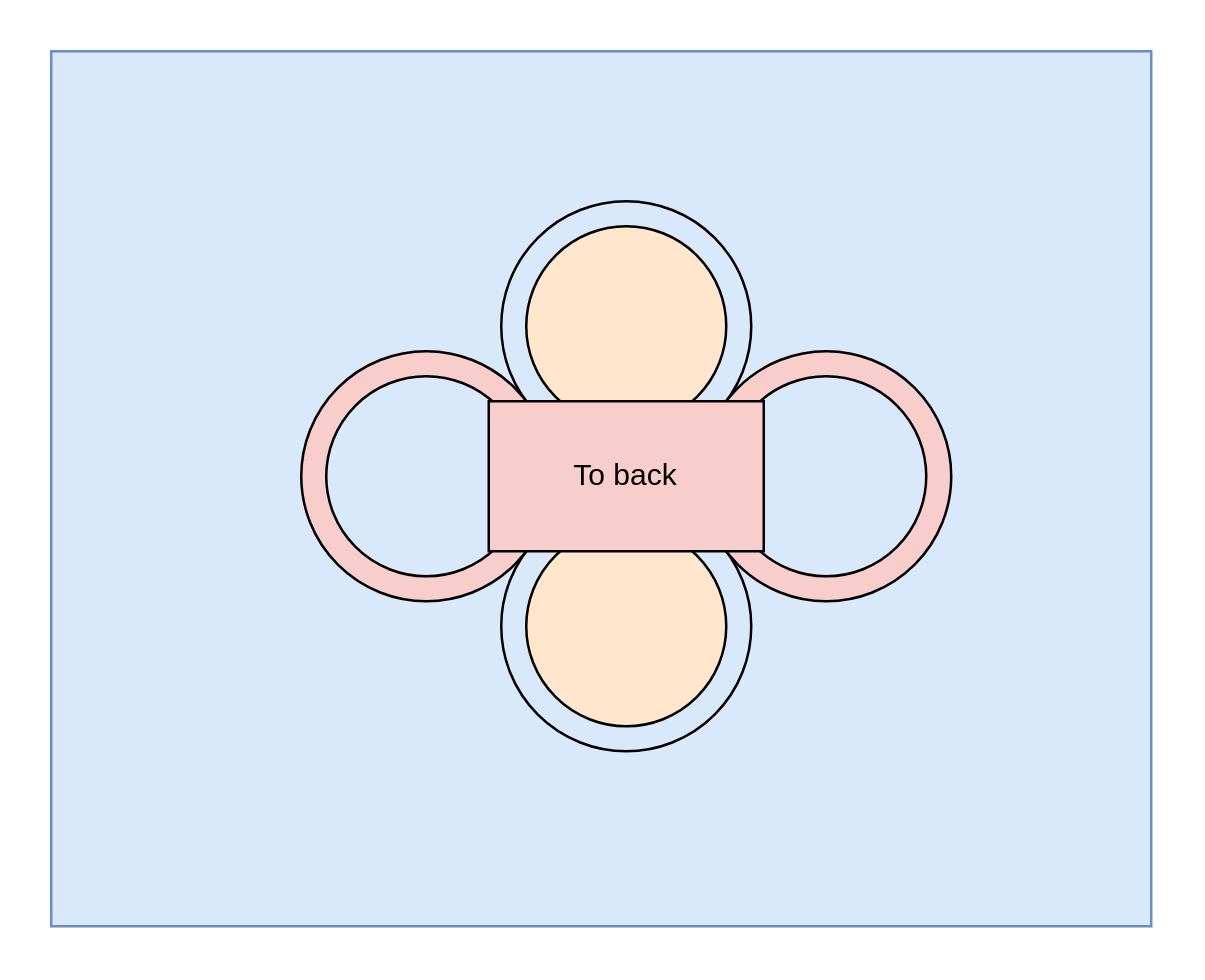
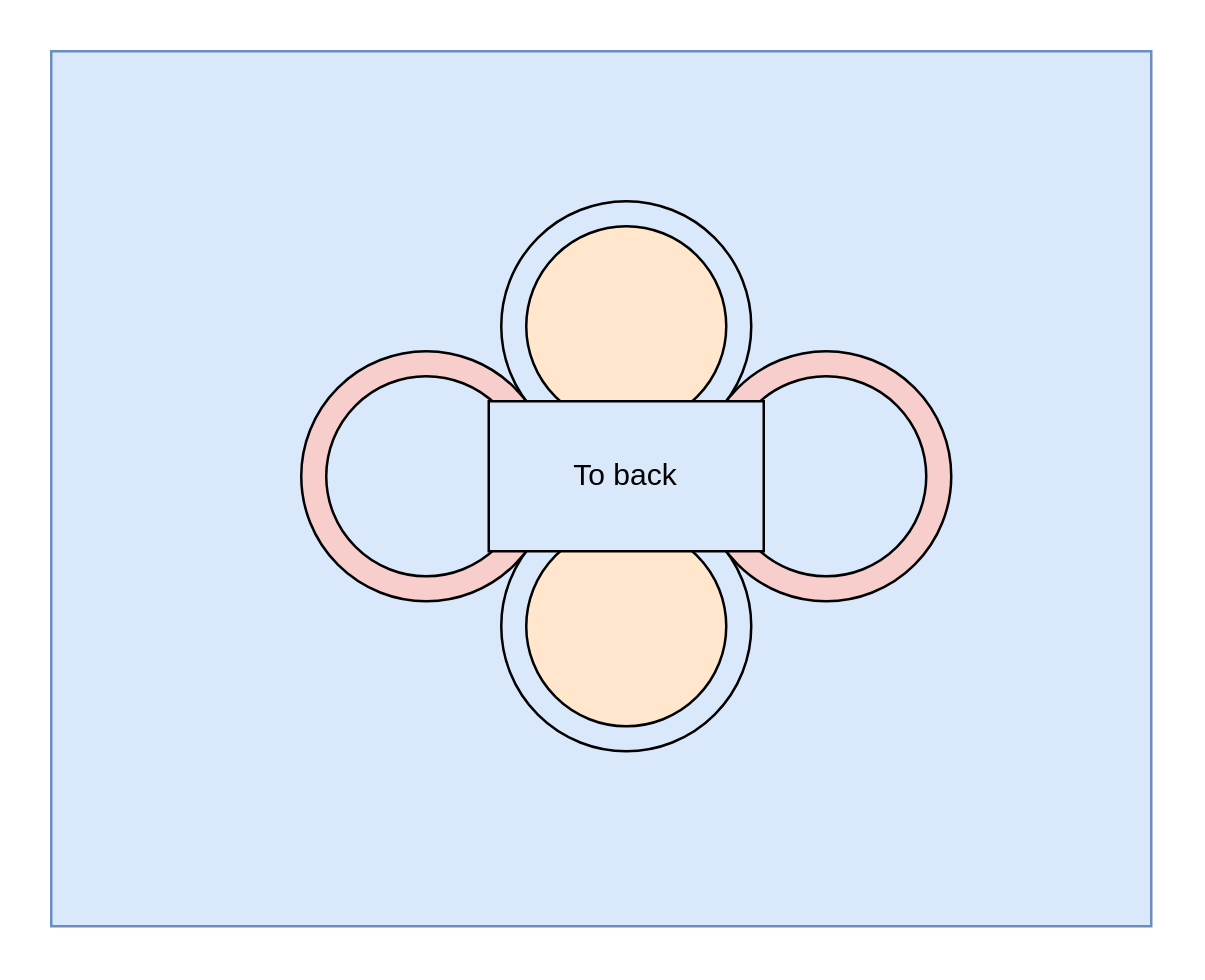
node "To back": fillcolor #f8cecc -> #dae8fc
